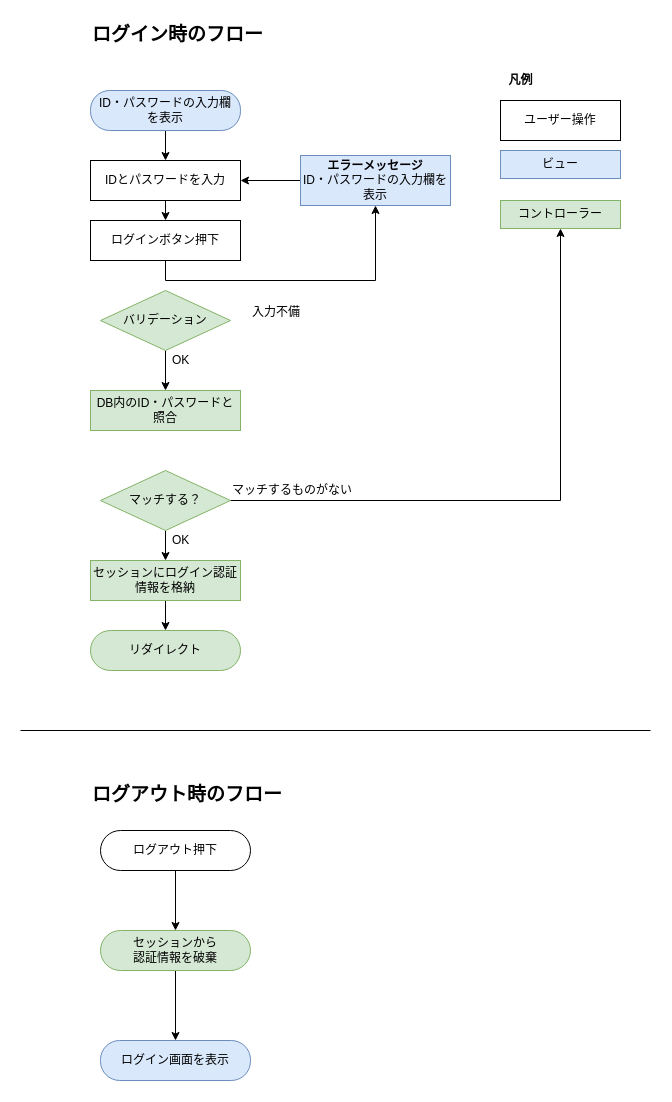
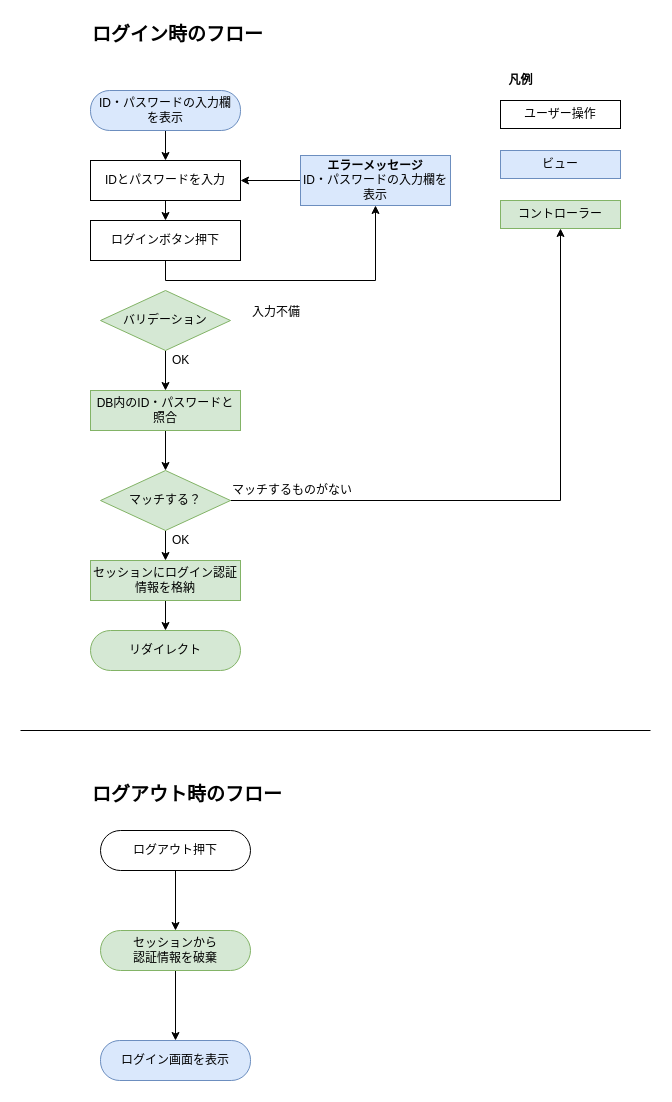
node "ユーザー操作": size 120x40 -> 120x28
edge "DB内のID・パスワードと照合" -> "マッチする？": added
